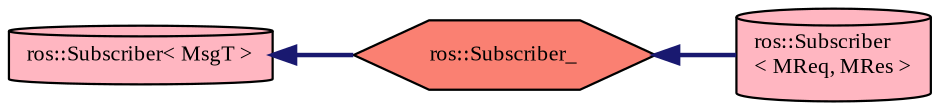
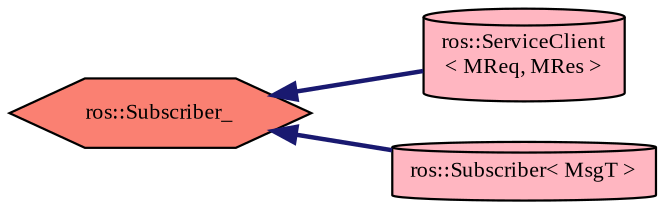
edge "ros::Subscriber_" -> "ros::Subscriber< MsgT >": reversed
node "ros::Subscriber < MReq, MRes >": label "ros::Subscriber < MReq, MRes >" -> "ros::ServiceClient < MReq, MRes >"
